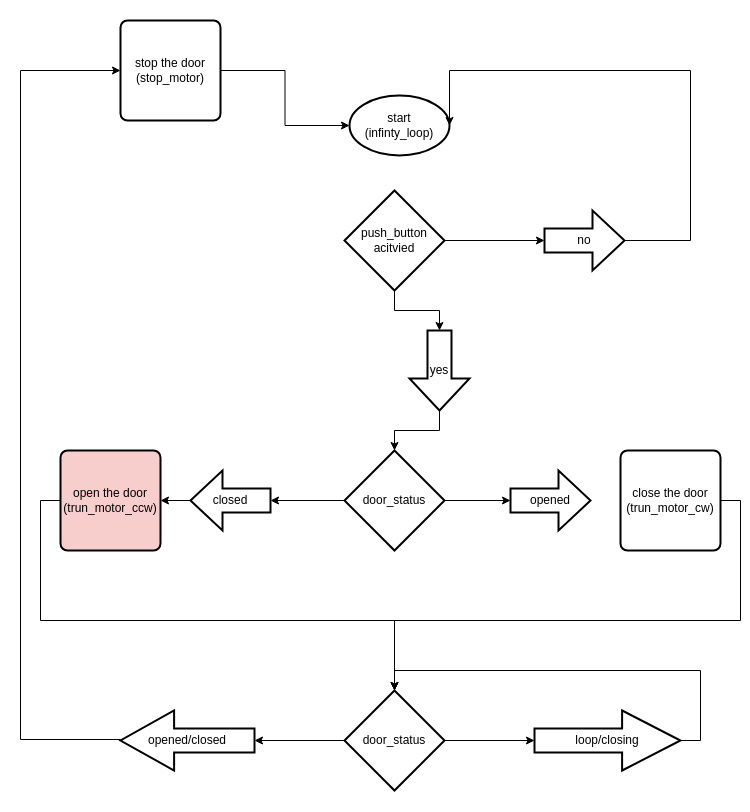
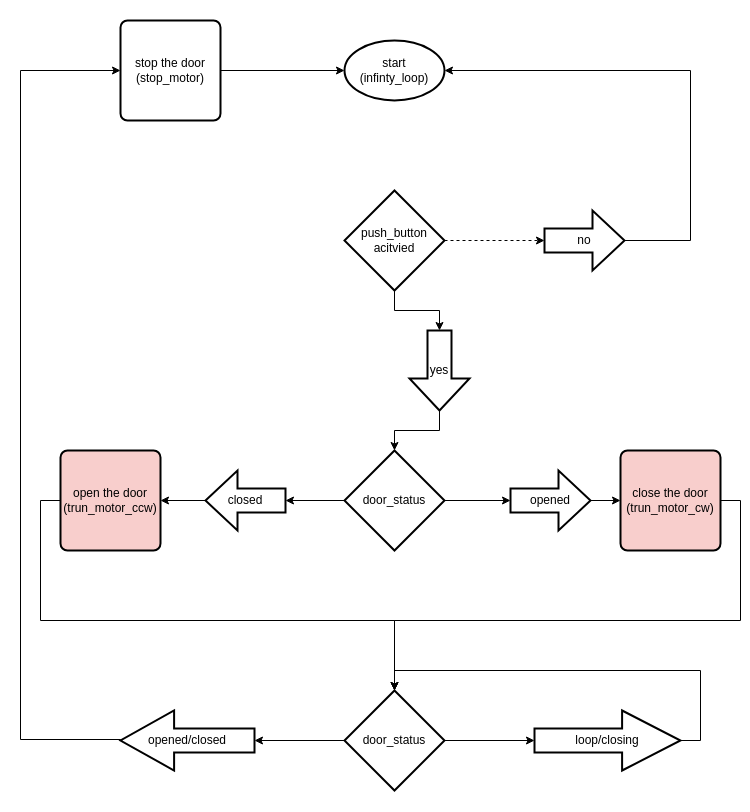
node "start (infinty_loop)": moved (400, 126) -> (395, 71)
edge "push_button acitvied" -> "no": style solid -> dashed
node "closed": moved (231, 501) -> (246, 501)
edge "opened" -> "close the door (trun_motor_cw)": added
node "close the door (trun_motor_cw)": fillcolor #ffffff -> #f8cecc
